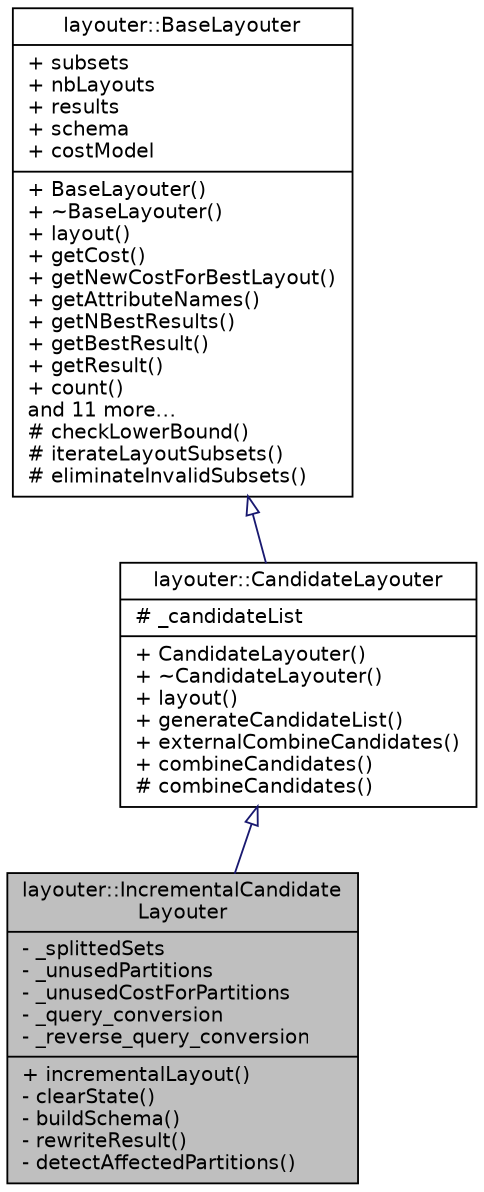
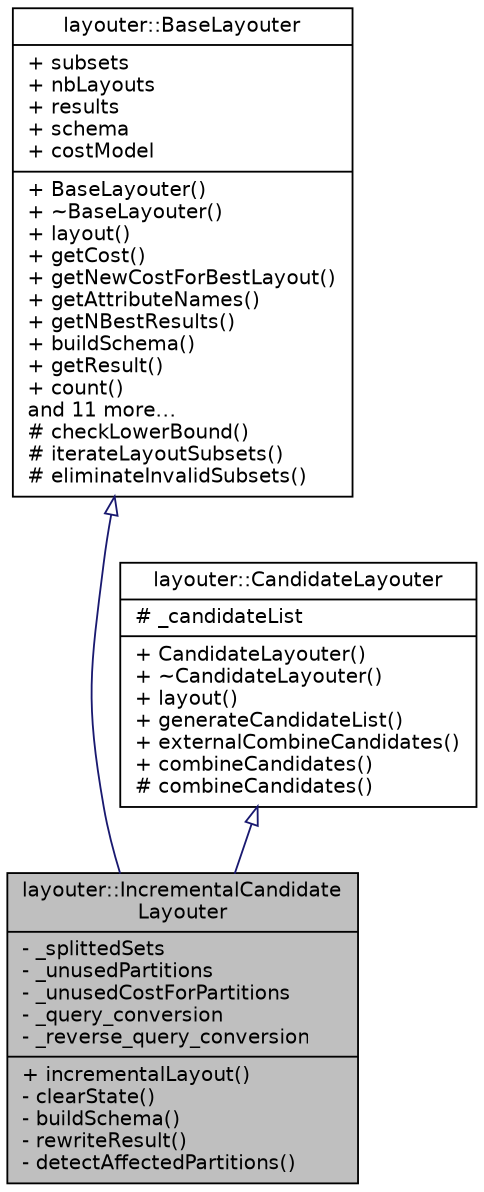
node "layouter::BaseLayouter": text "+ getBestResult()" -> "+ buildSchema()"
edge "layouter::CandidateLayouter" -> "layouter::BaseLayouter": now "layouter::IncrementalCandidate" -> "layouter::BaseLayouter"
